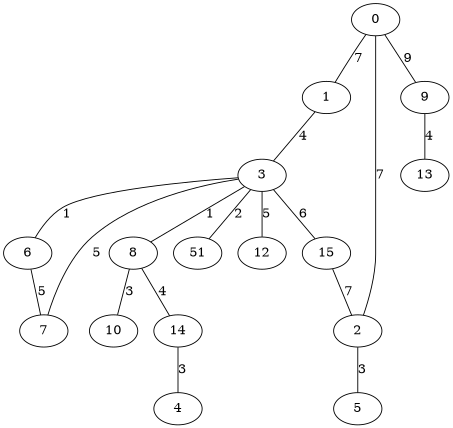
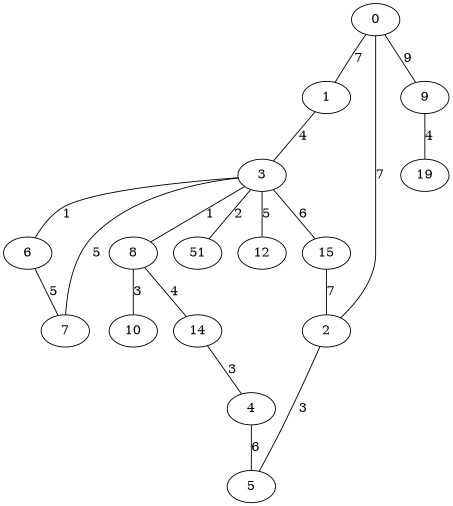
node "13": label "13" -> "19"
edge "4" -- "5": added, label "6"
